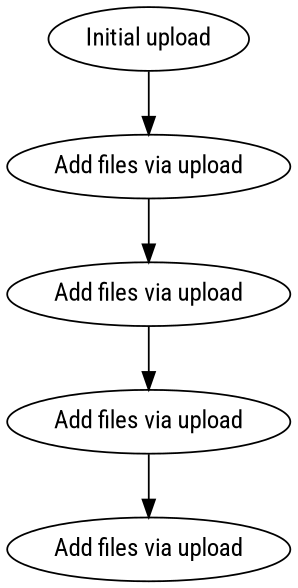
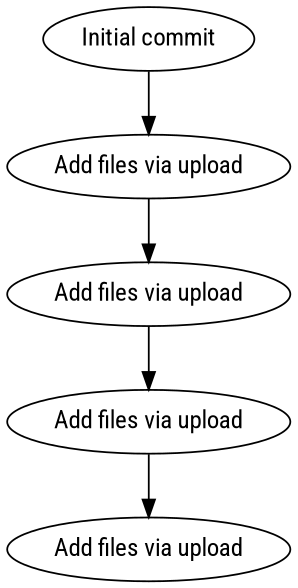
node "Initial upload": label "Initial upload" -> "Initial commit"
